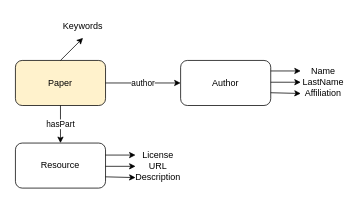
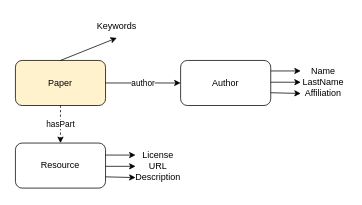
node "Keywords": moved (83, 27) -> (117, 27)
edge "Paper" -> "Resource": style solid -> dashed
